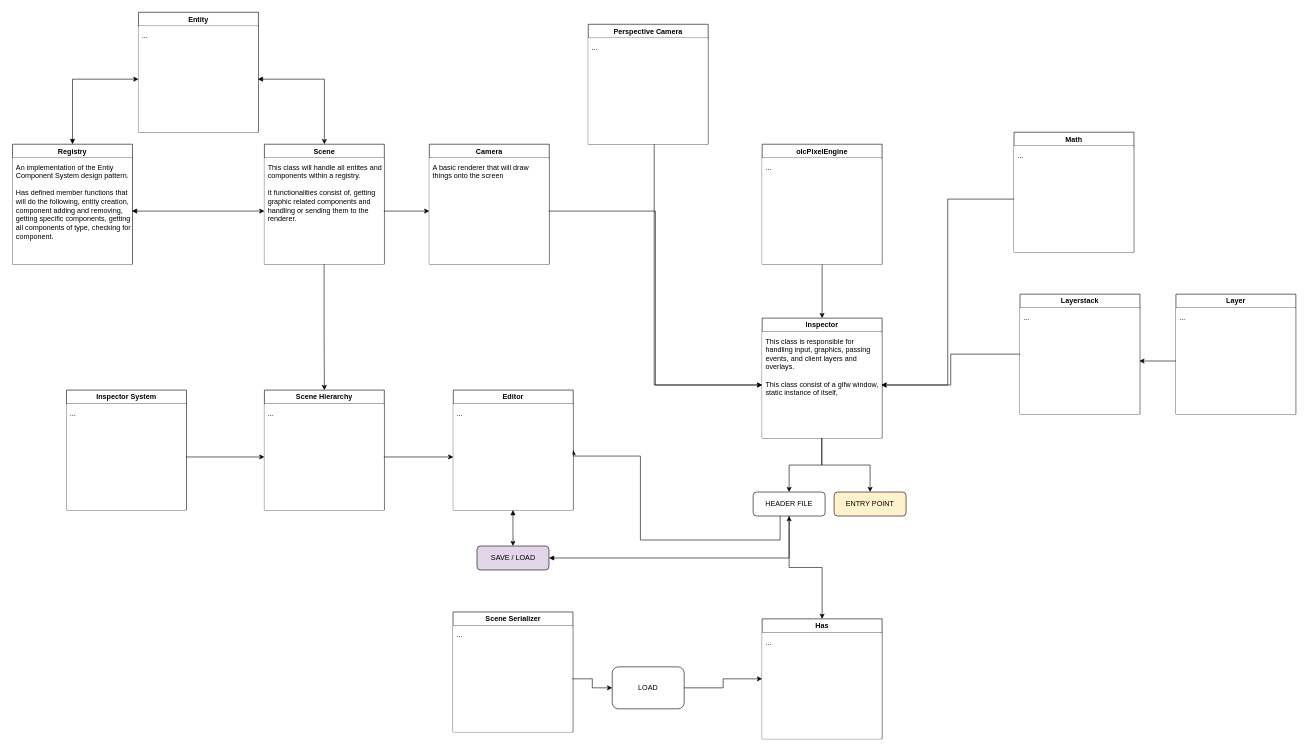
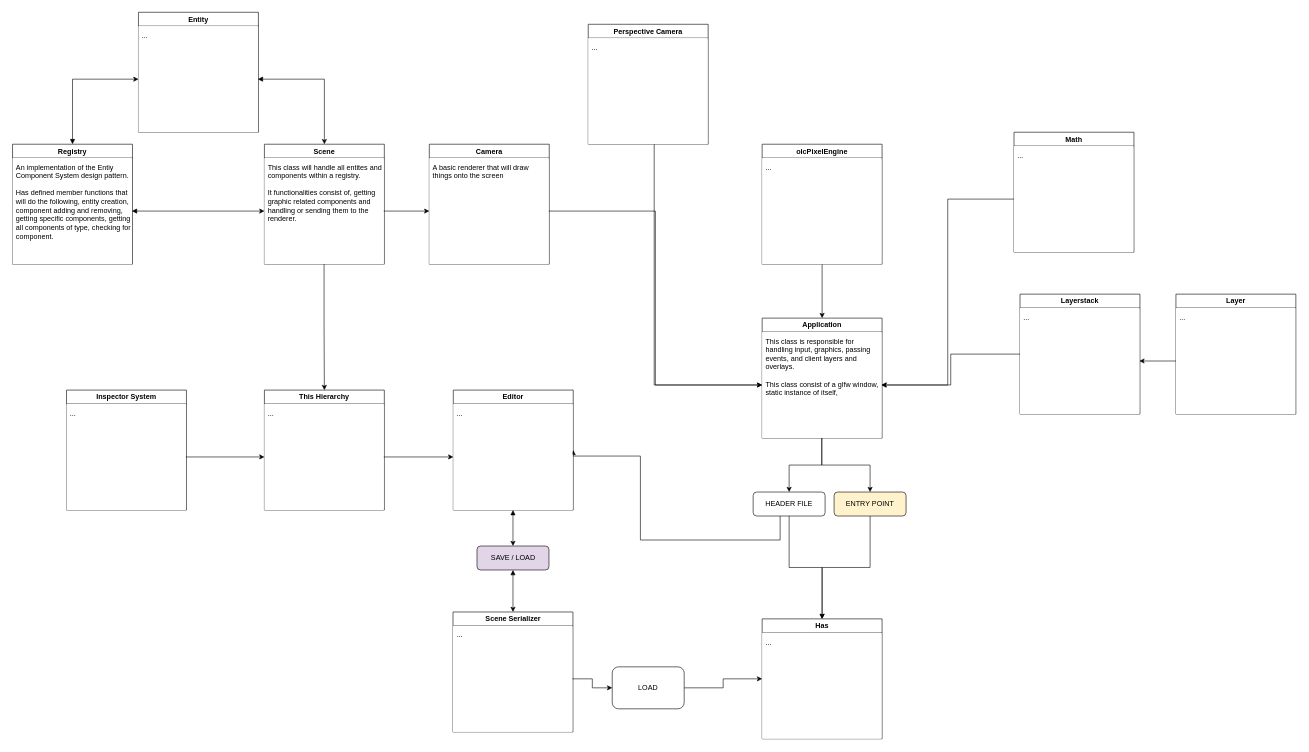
node "Inspector": label "Inspector" -> "Application"
node "Scene Hierarchy": label "Scene Hierarchy" -> "This Hierarchy"
edge "HEADER FILE" -- "SAVE / LOAD": now "Scene Serializer" -- "SAVE / LOAD"
edge "ENTRY POINT" -> "Has": added
